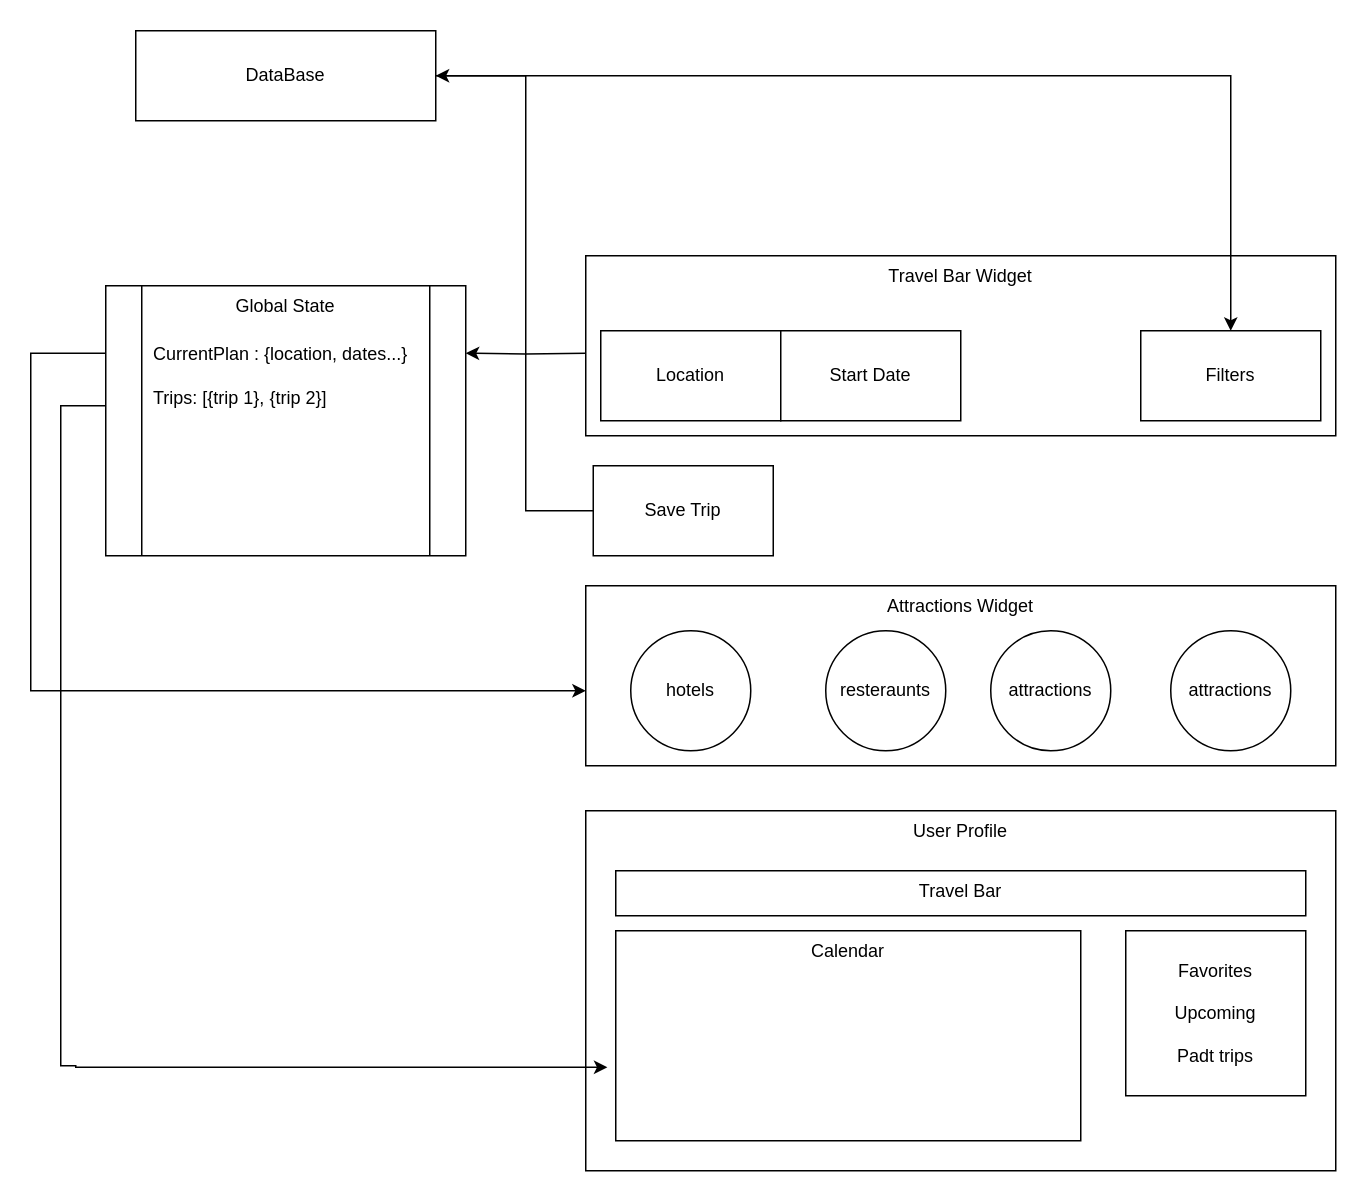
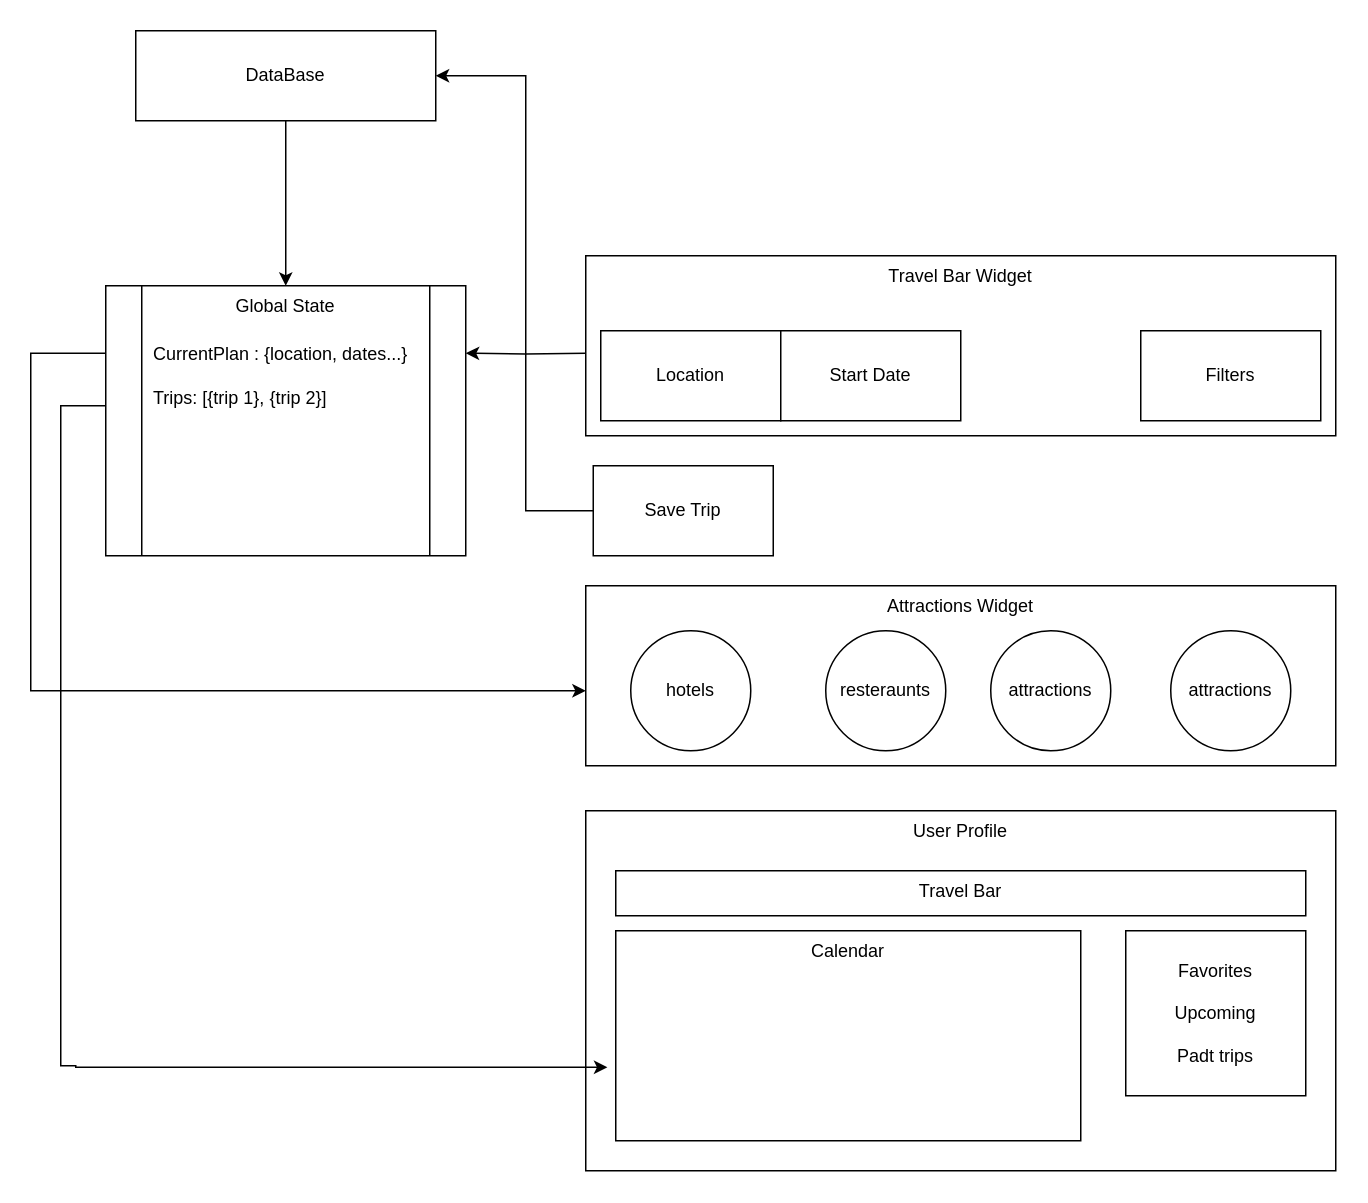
edge "DataBase" -> "Filters": now "DataBase" -> "Global State"
